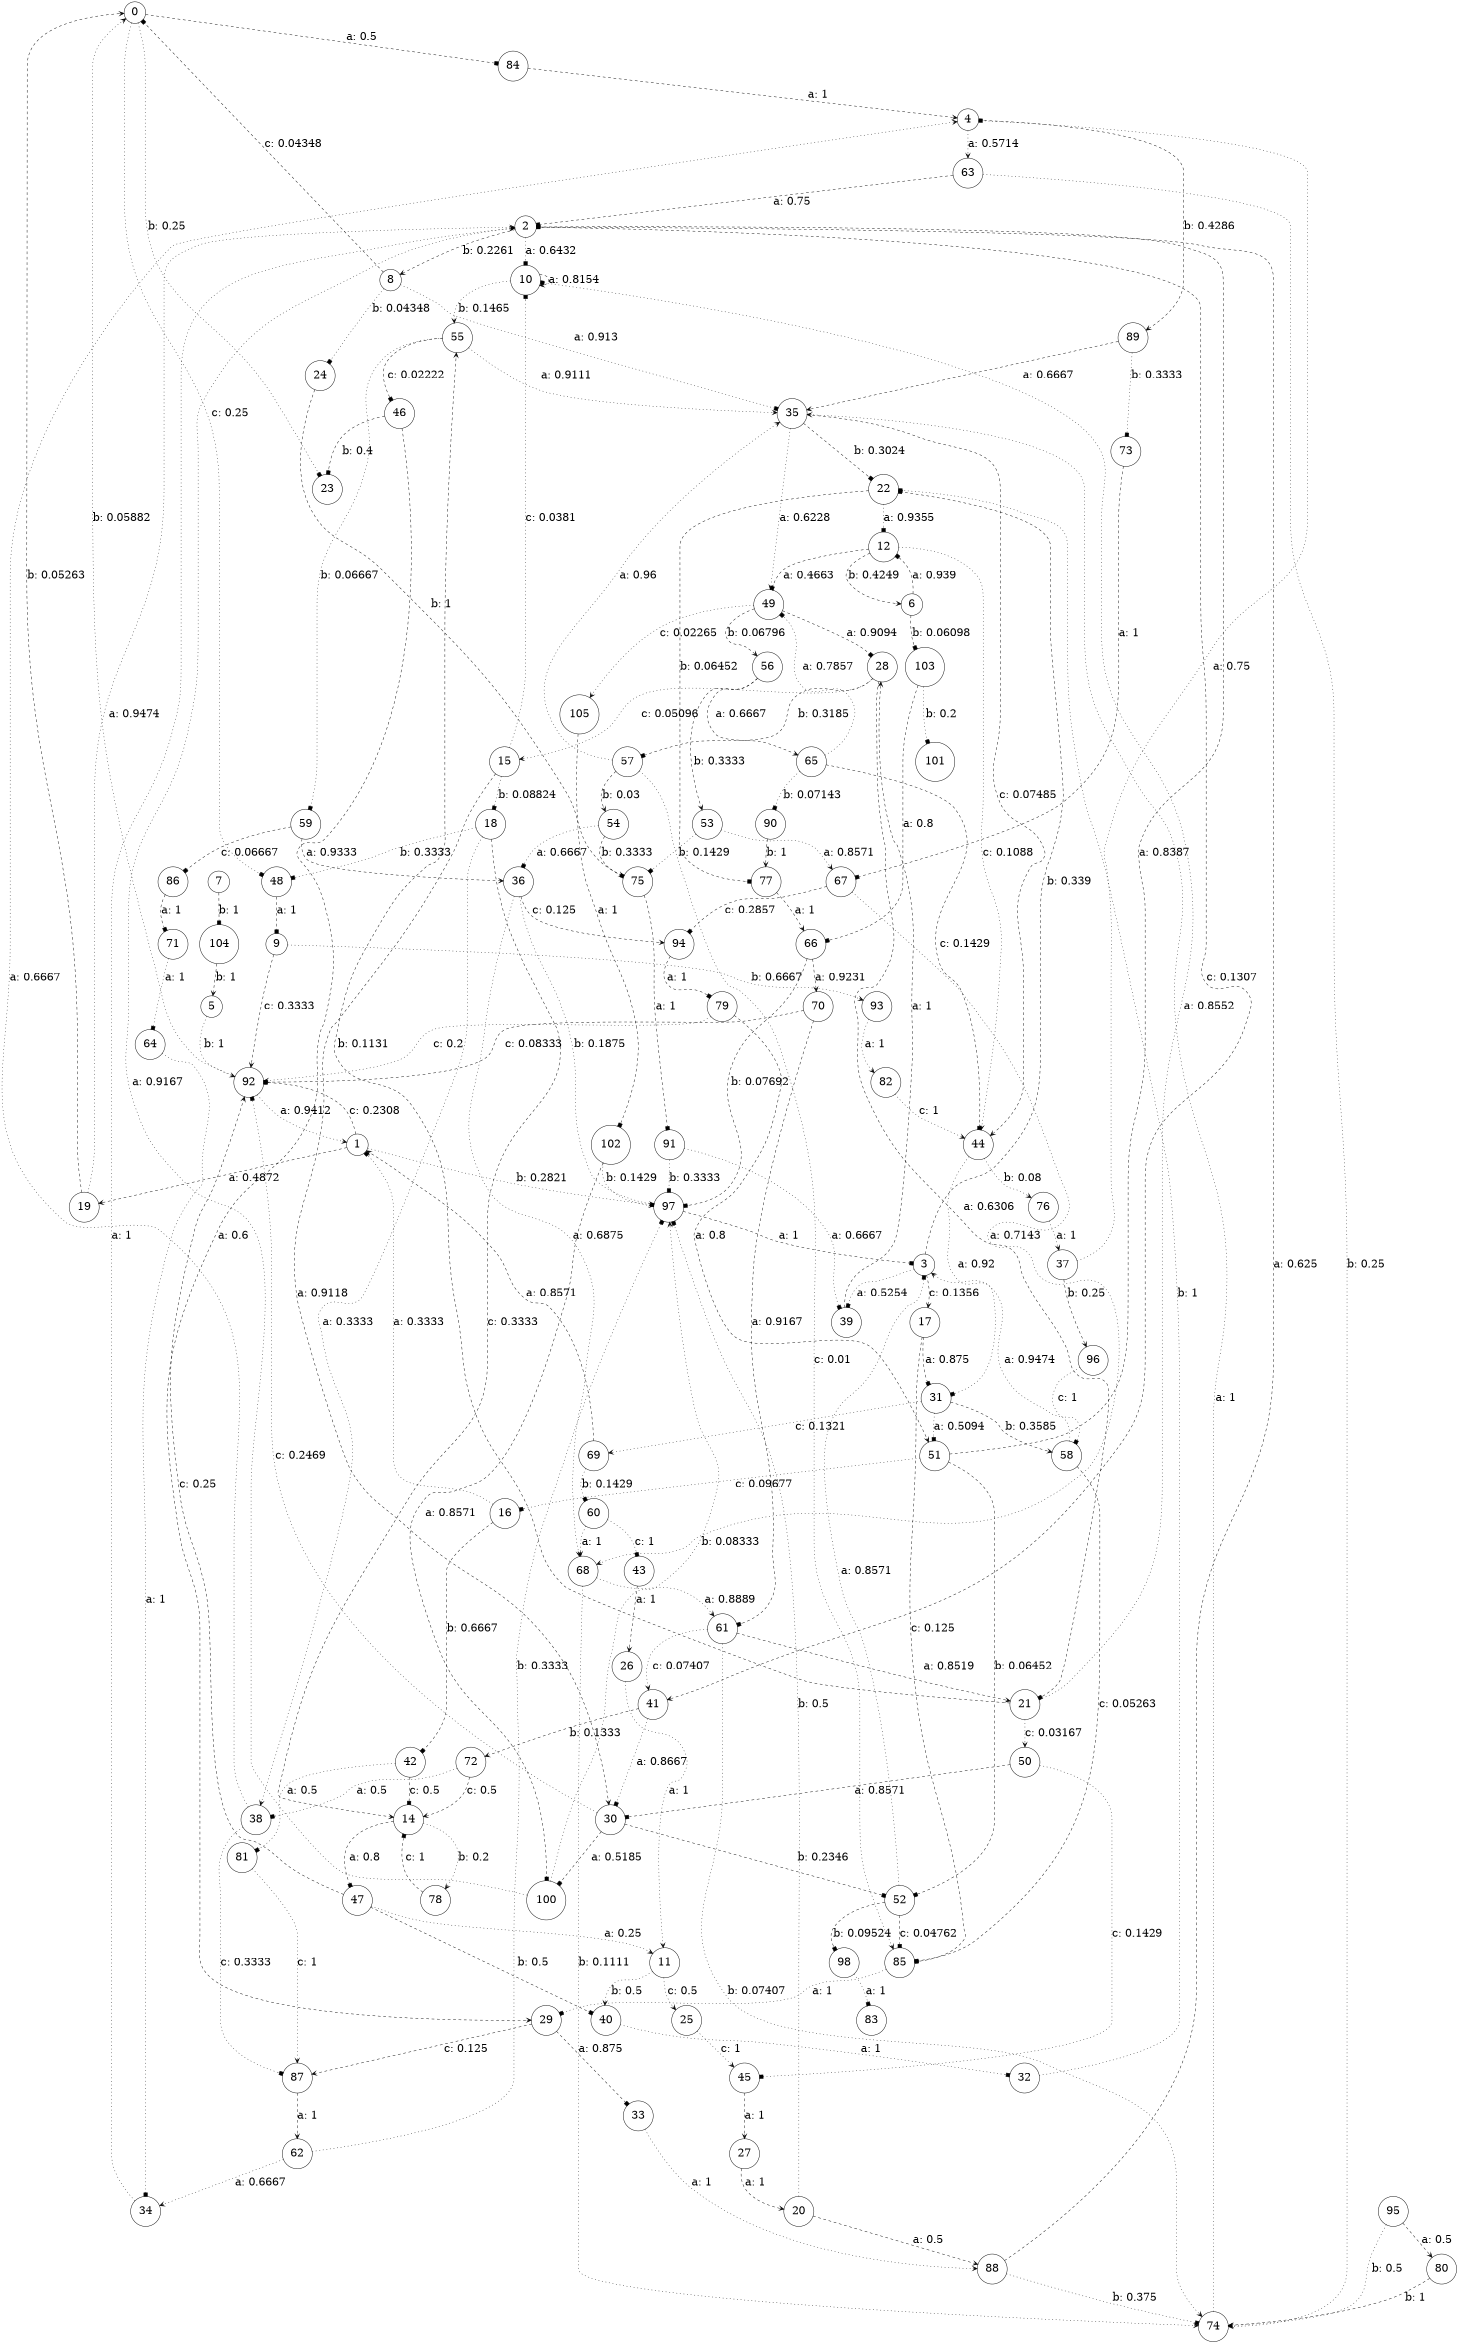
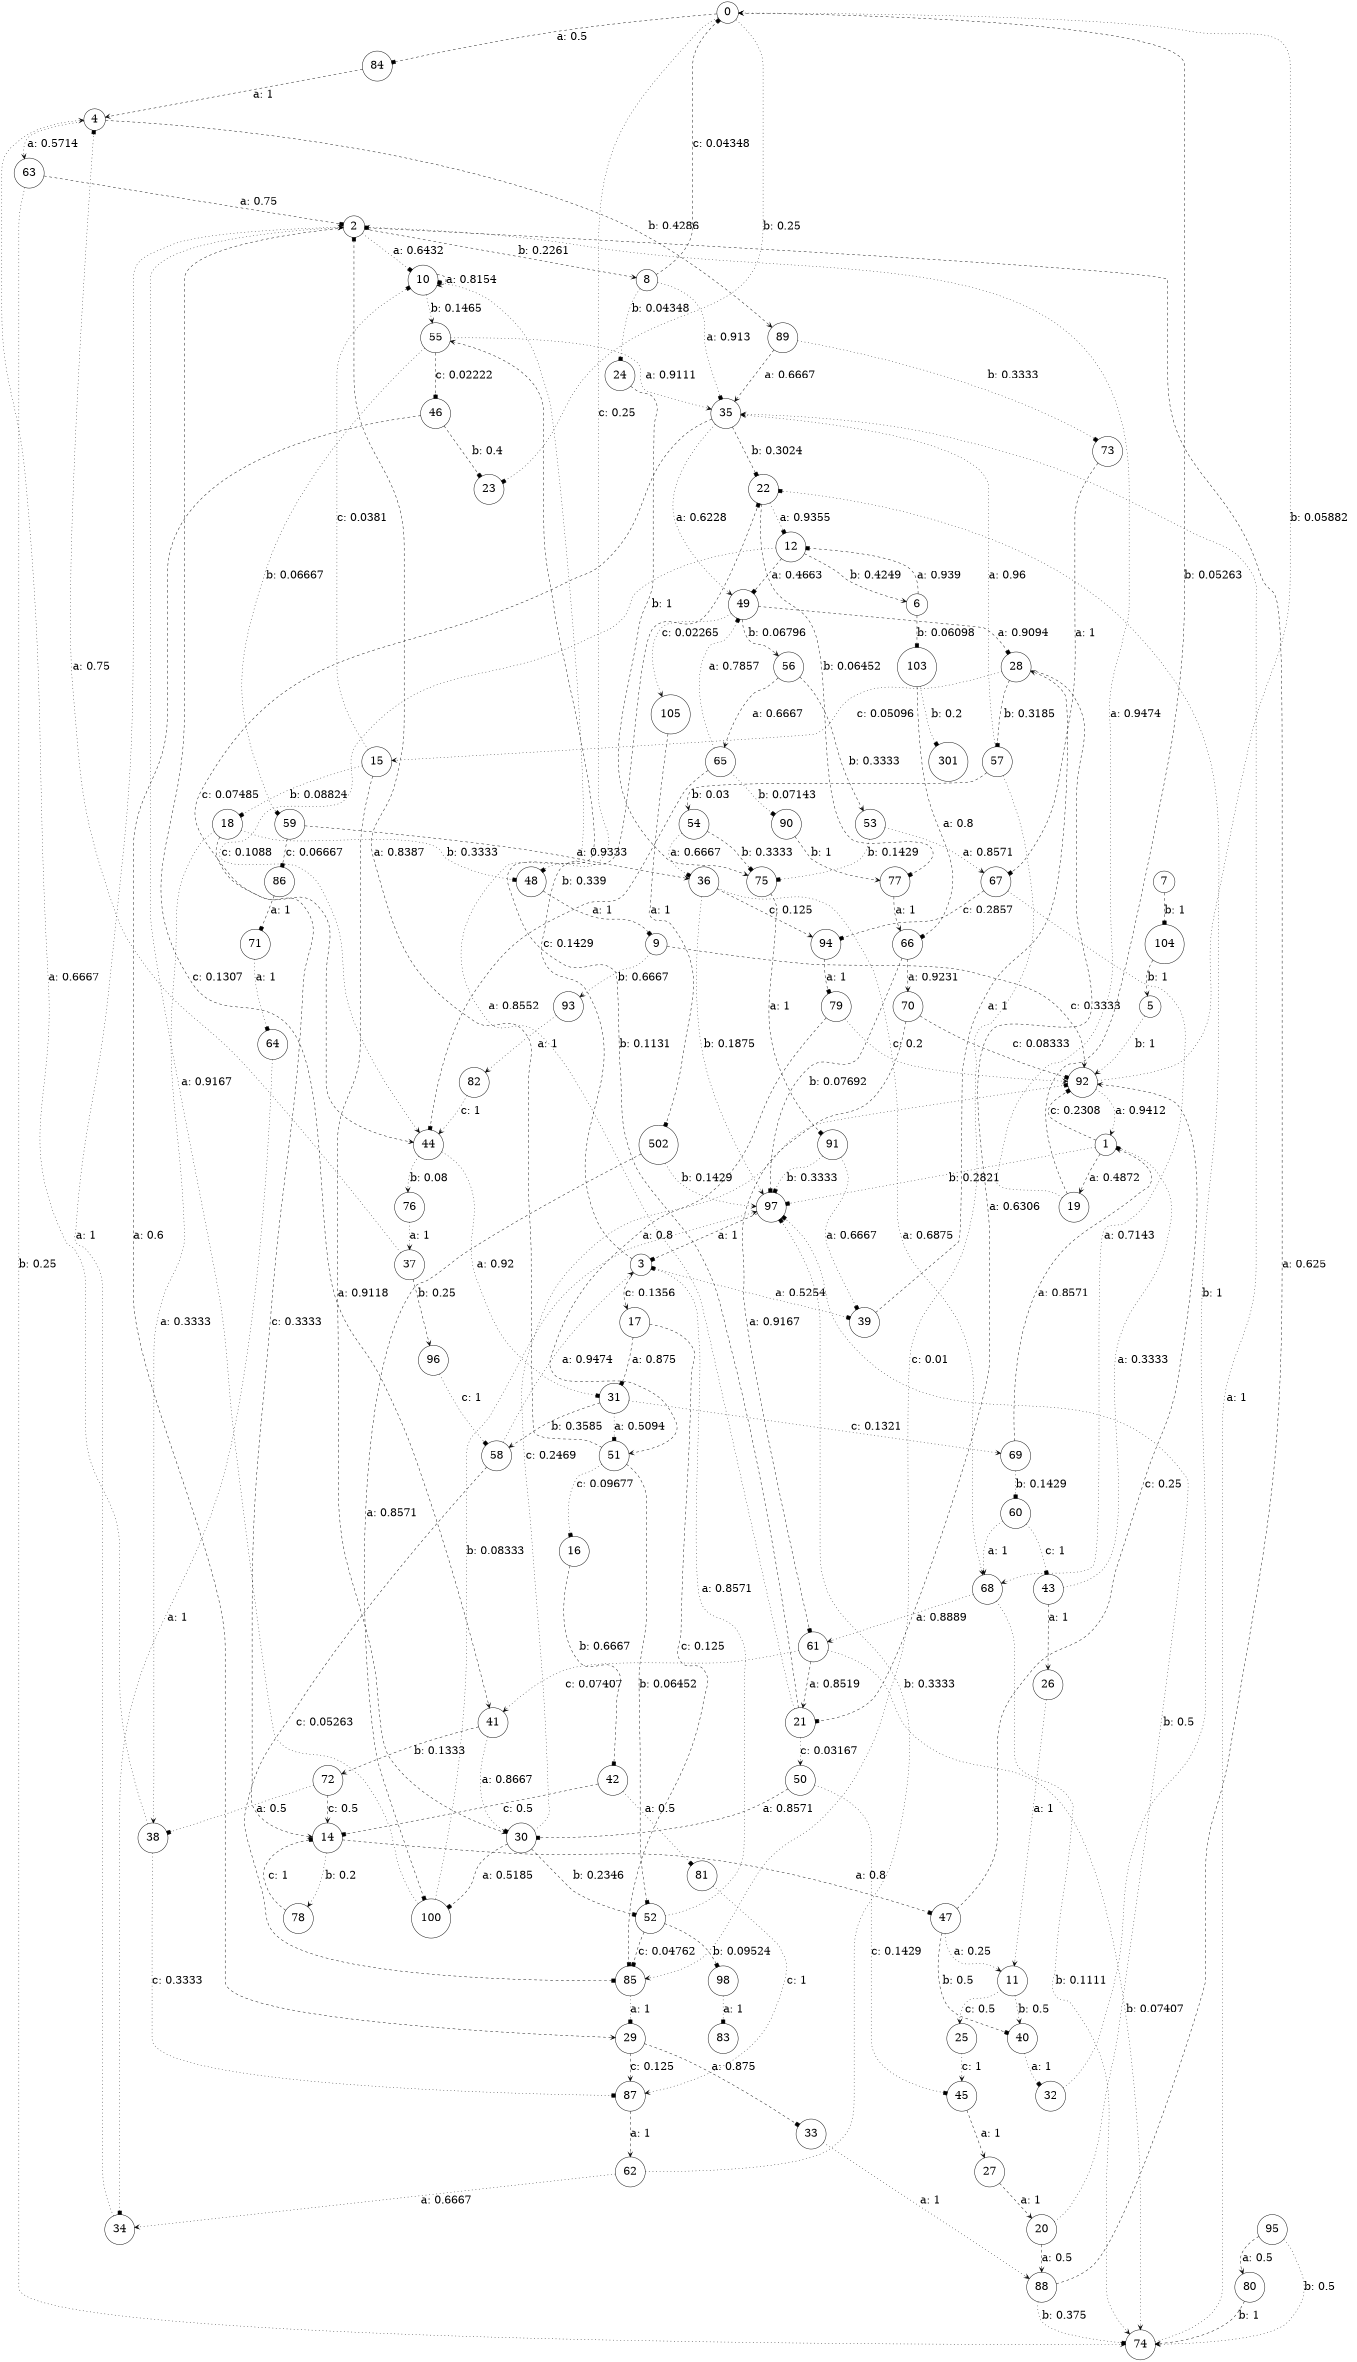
node "101": label "101" -> "301"
node "102": label "102" -> "502"
edge "16" -> "1": now "43" -> "1"
